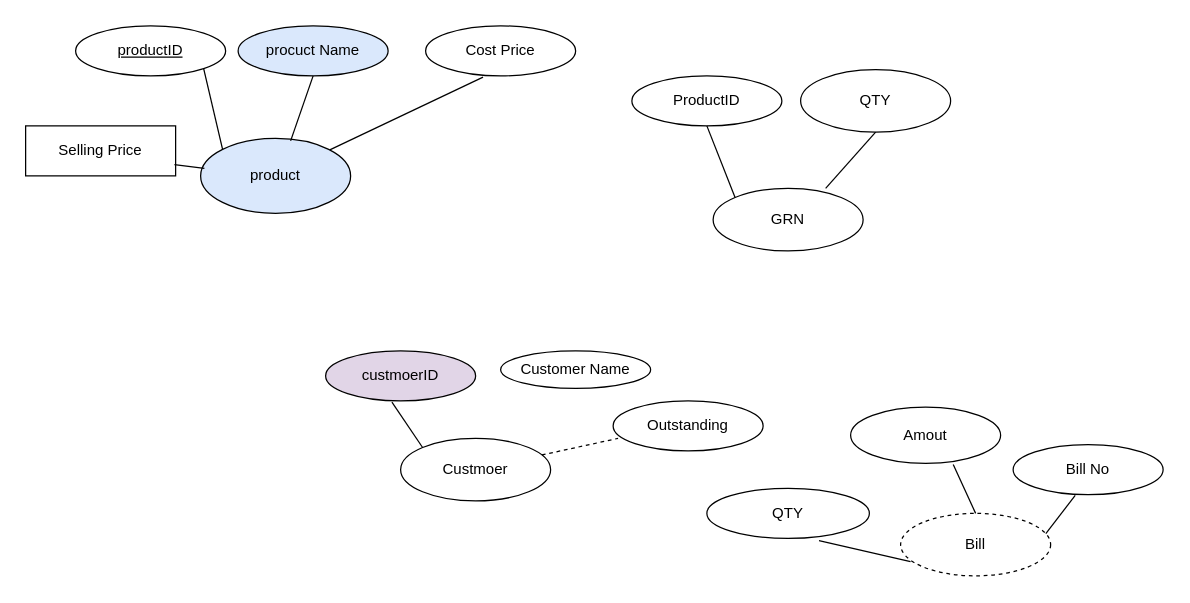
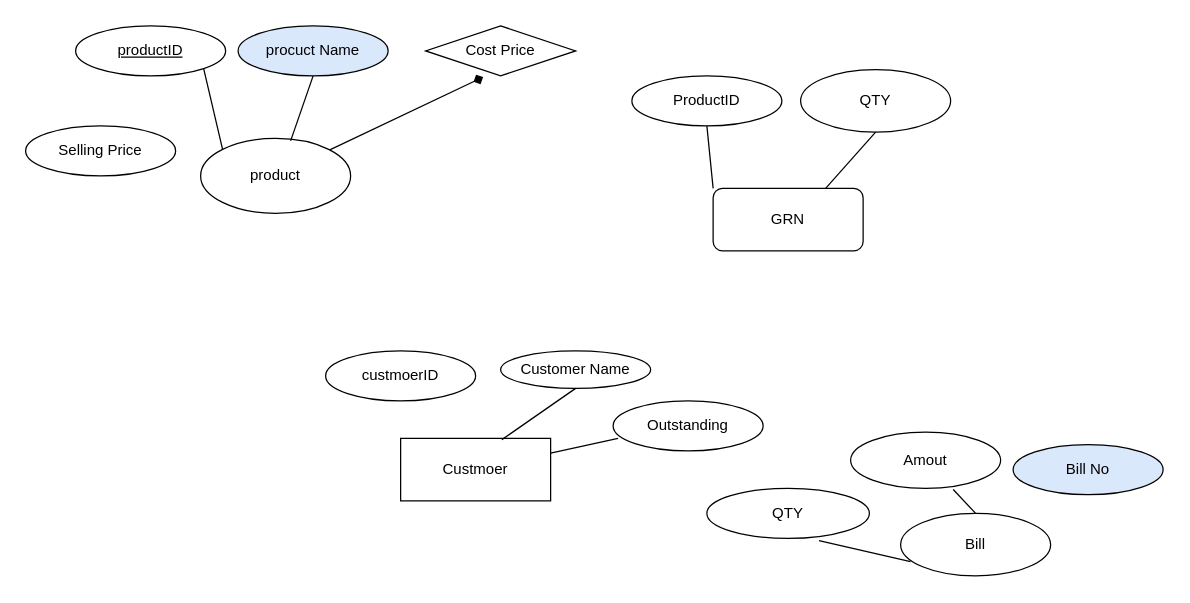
node "Cost Price": shape ellipse -> diamond
edge "Cost Price" -- "product": arrowhead none -> diamond
node "Selling Price": shape rectangle -> ellipse
edge "Selling Price" -- "product": removed
node "product": fillcolor #dae8fc -> #ffffff
node "GRN": shape ellipse -> rounded rectangle
node "custmoerID": fillcolor #e1d5e7 -> #ffffff
edge "Customer Name" -- "Custmoer": added
edge "custmoerID" -- "Custmoer": removed
node "Amout": moved (926, 435) -> (926, 460)
edge "Outstanding" -- "Custmoer": style dashed -> solid
node "Custmoer": shape ellipse -> rectangle
node "Bill No": fillcolor #ffffff -> #dae8fc
edge "Bill No" -- "Bill": removed
node "Bill": style dashed -> solid
